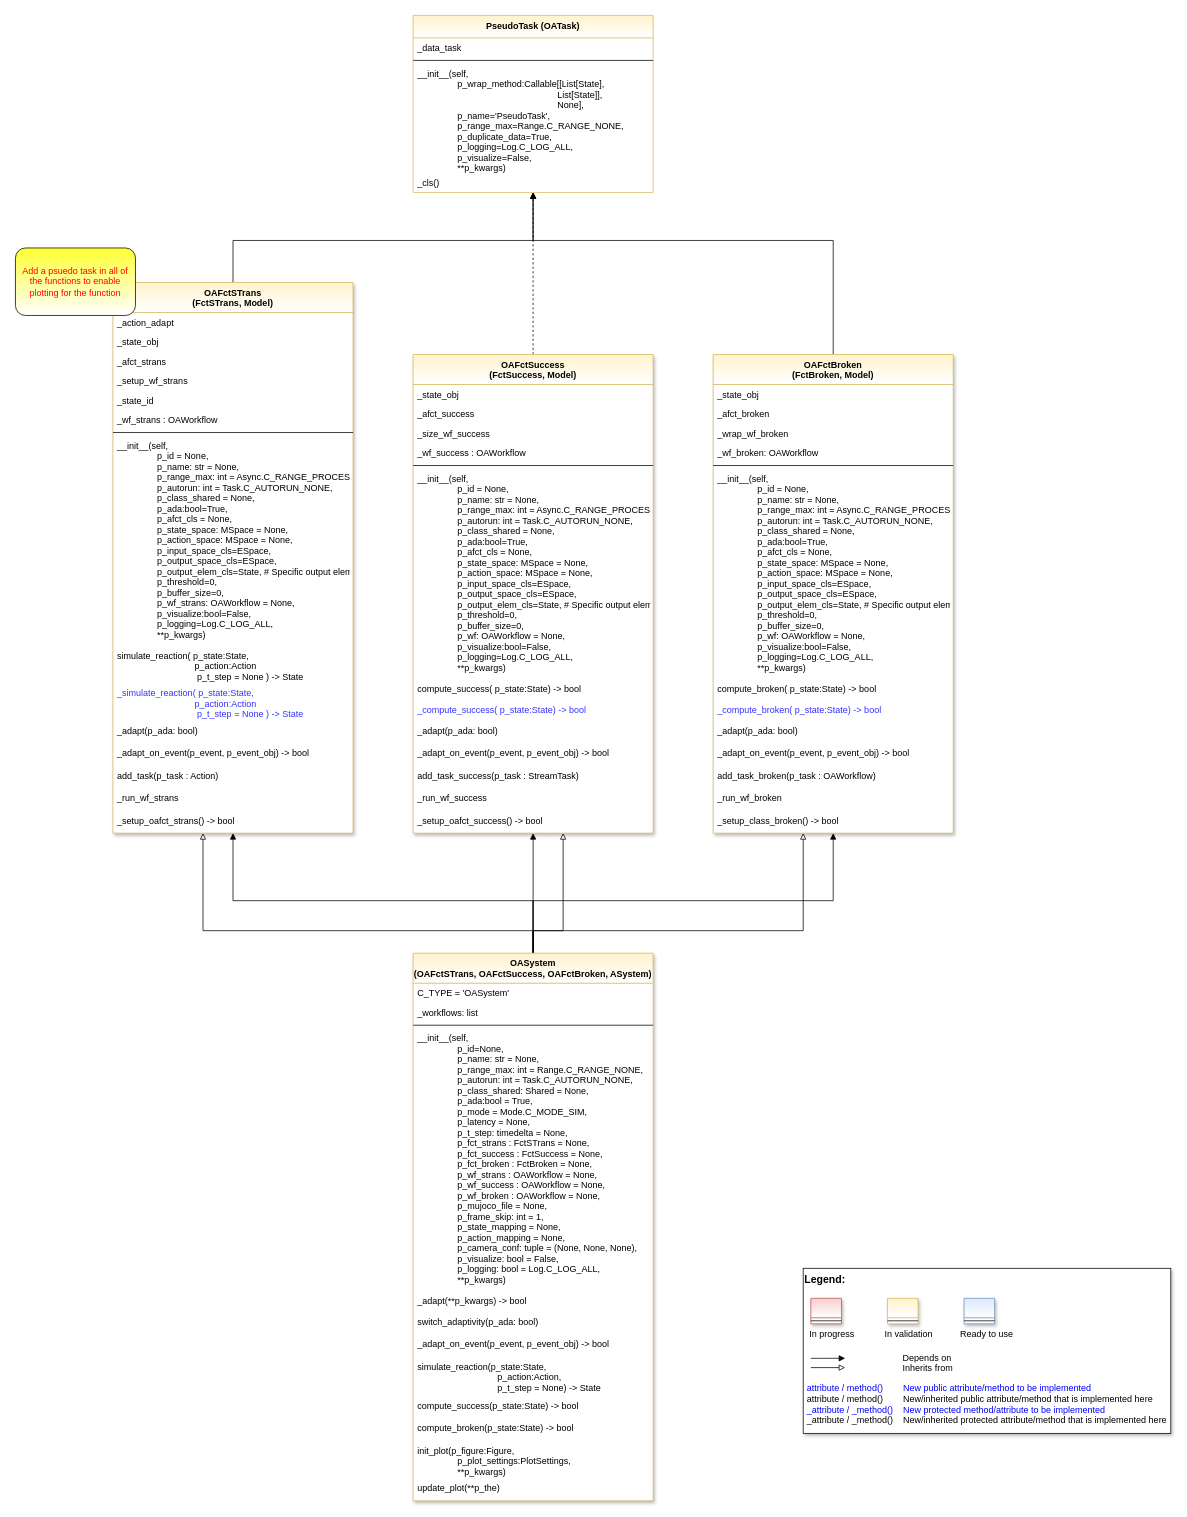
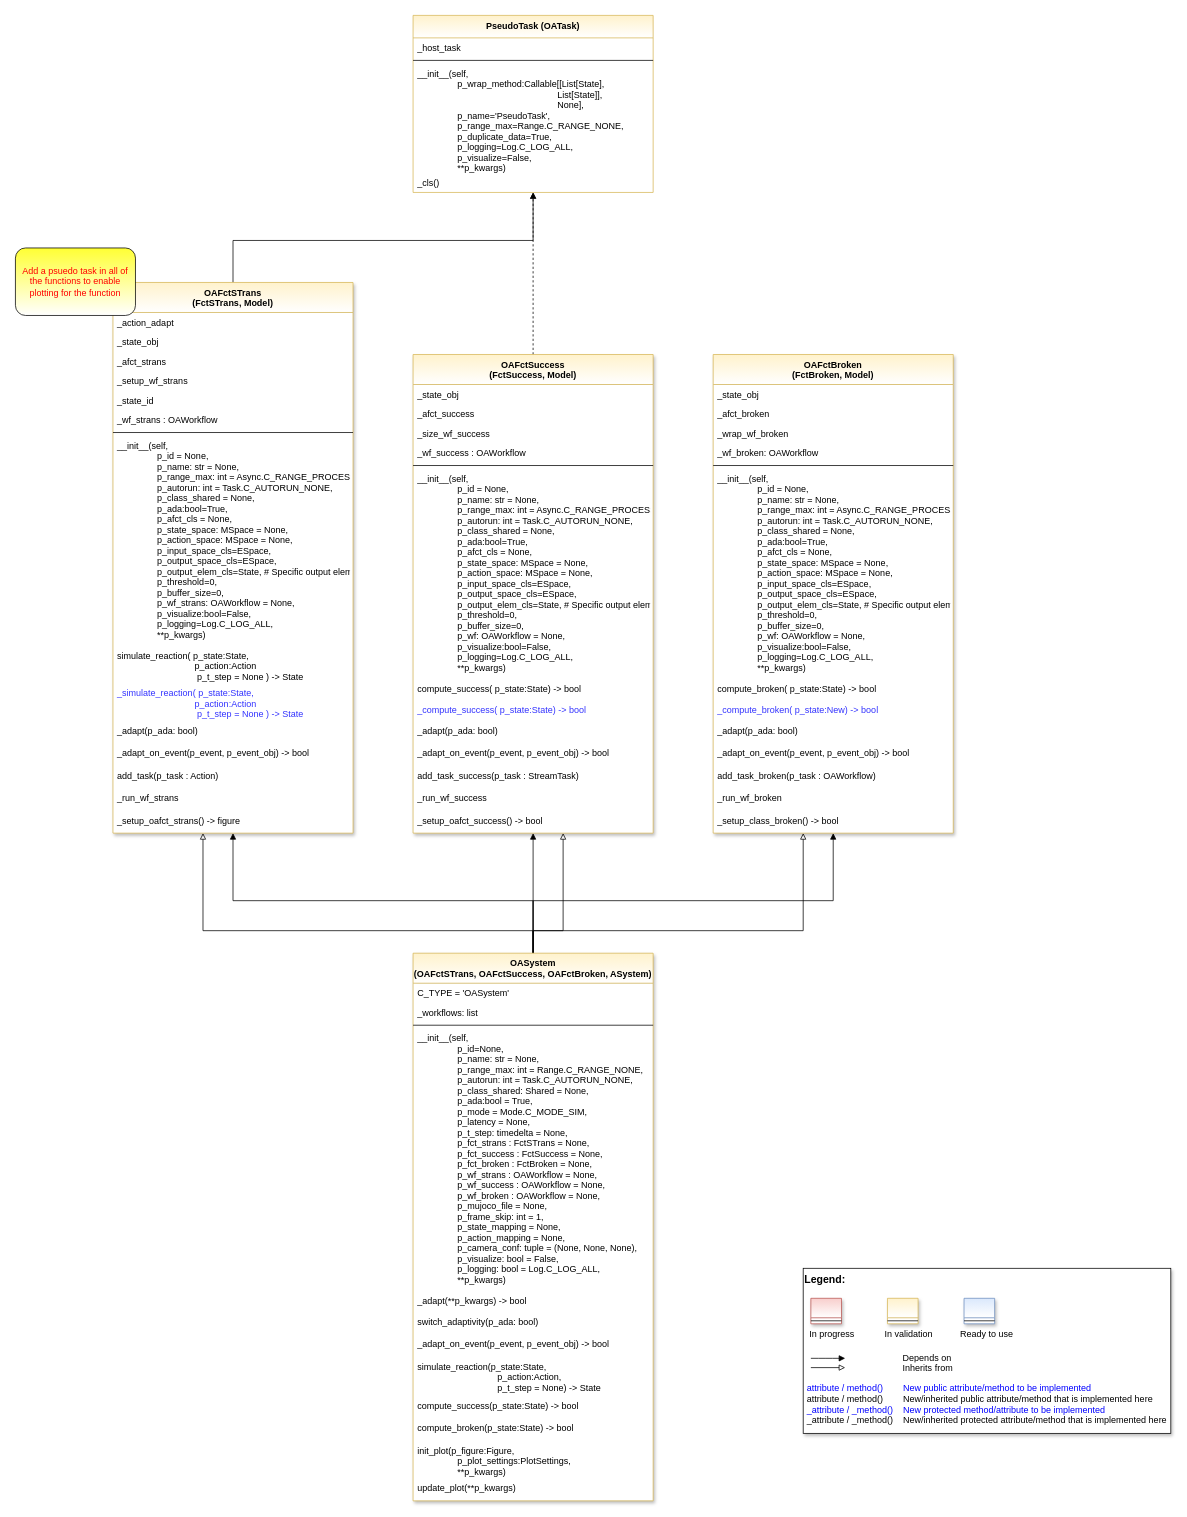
node "_data_task": label "_data_task" -> "_host_task"
edge "OAFctBroken (FctBroken, Model)" -> "PseudoTask (OATask)": removed
node "_compute_broken( p_state:State) -> bool": label "_compute_broken( p_state:State) -> bool" -> "_compute_broken( p_state:New) -> bool"
node "_setup_oafct_strans() -> bool": label "_setup_oafct_strans() -> bool" -> "_setup_oafct_strans() -> figure"
node "update_plot(**p_the)": label "update_plot(**p_the)" -> "update_plot(**p_kwargs)"
